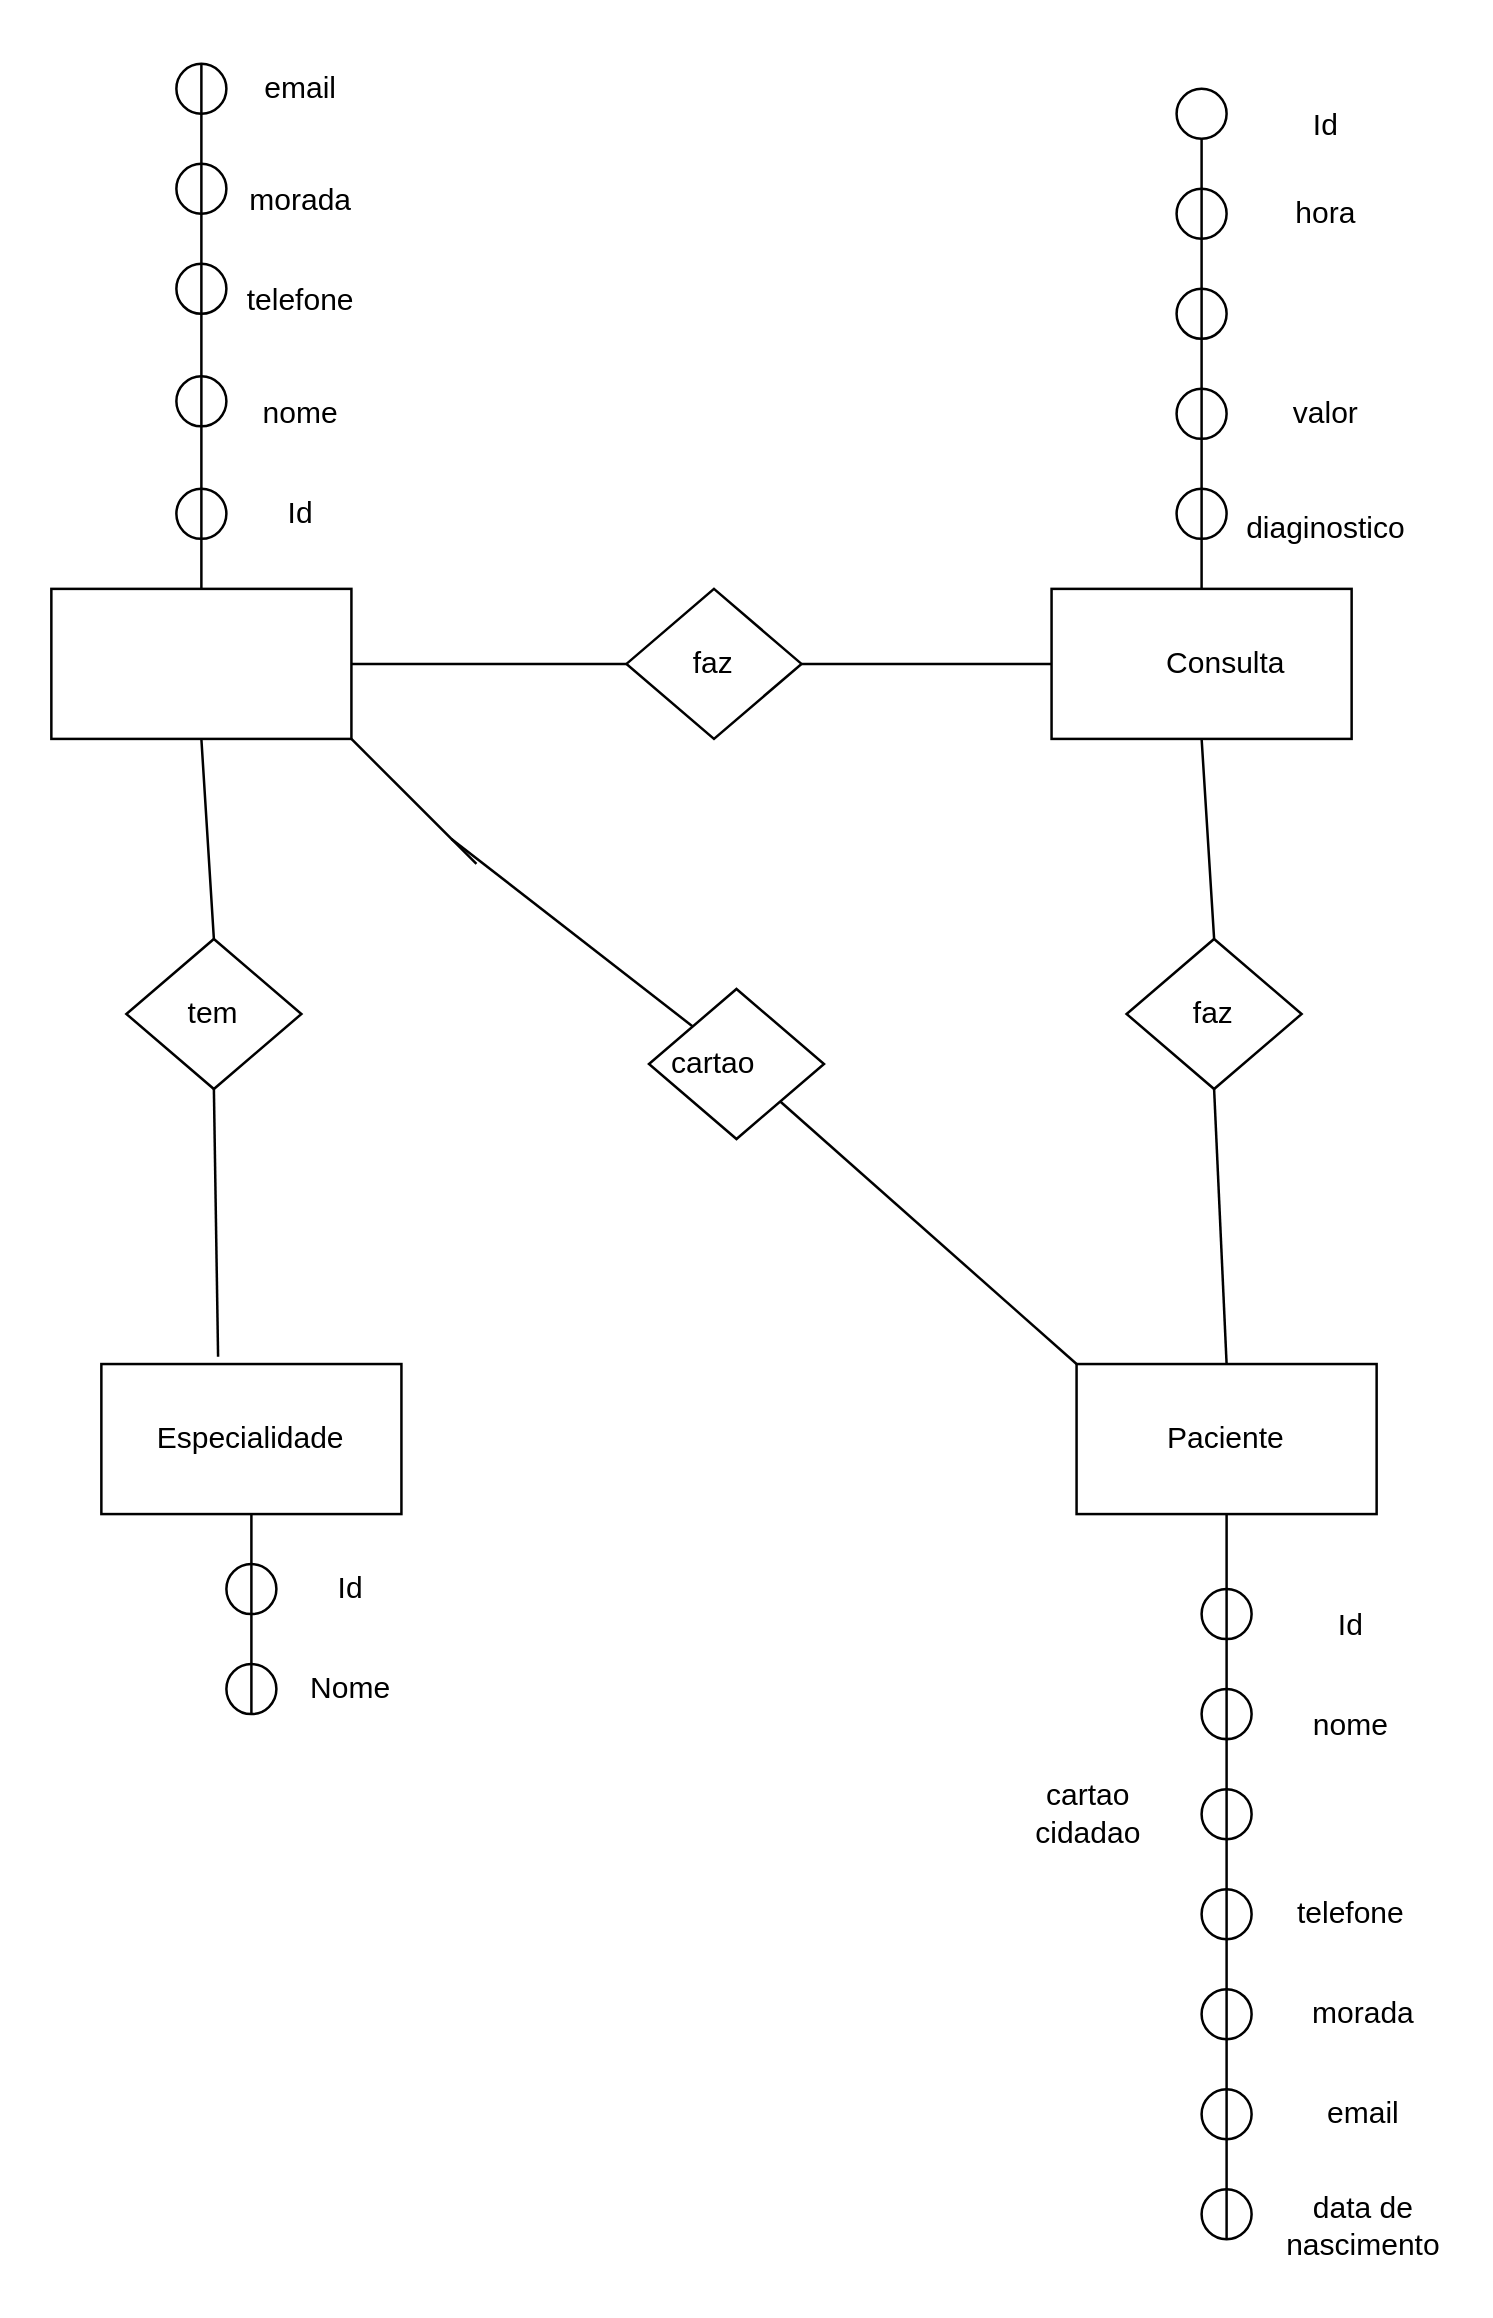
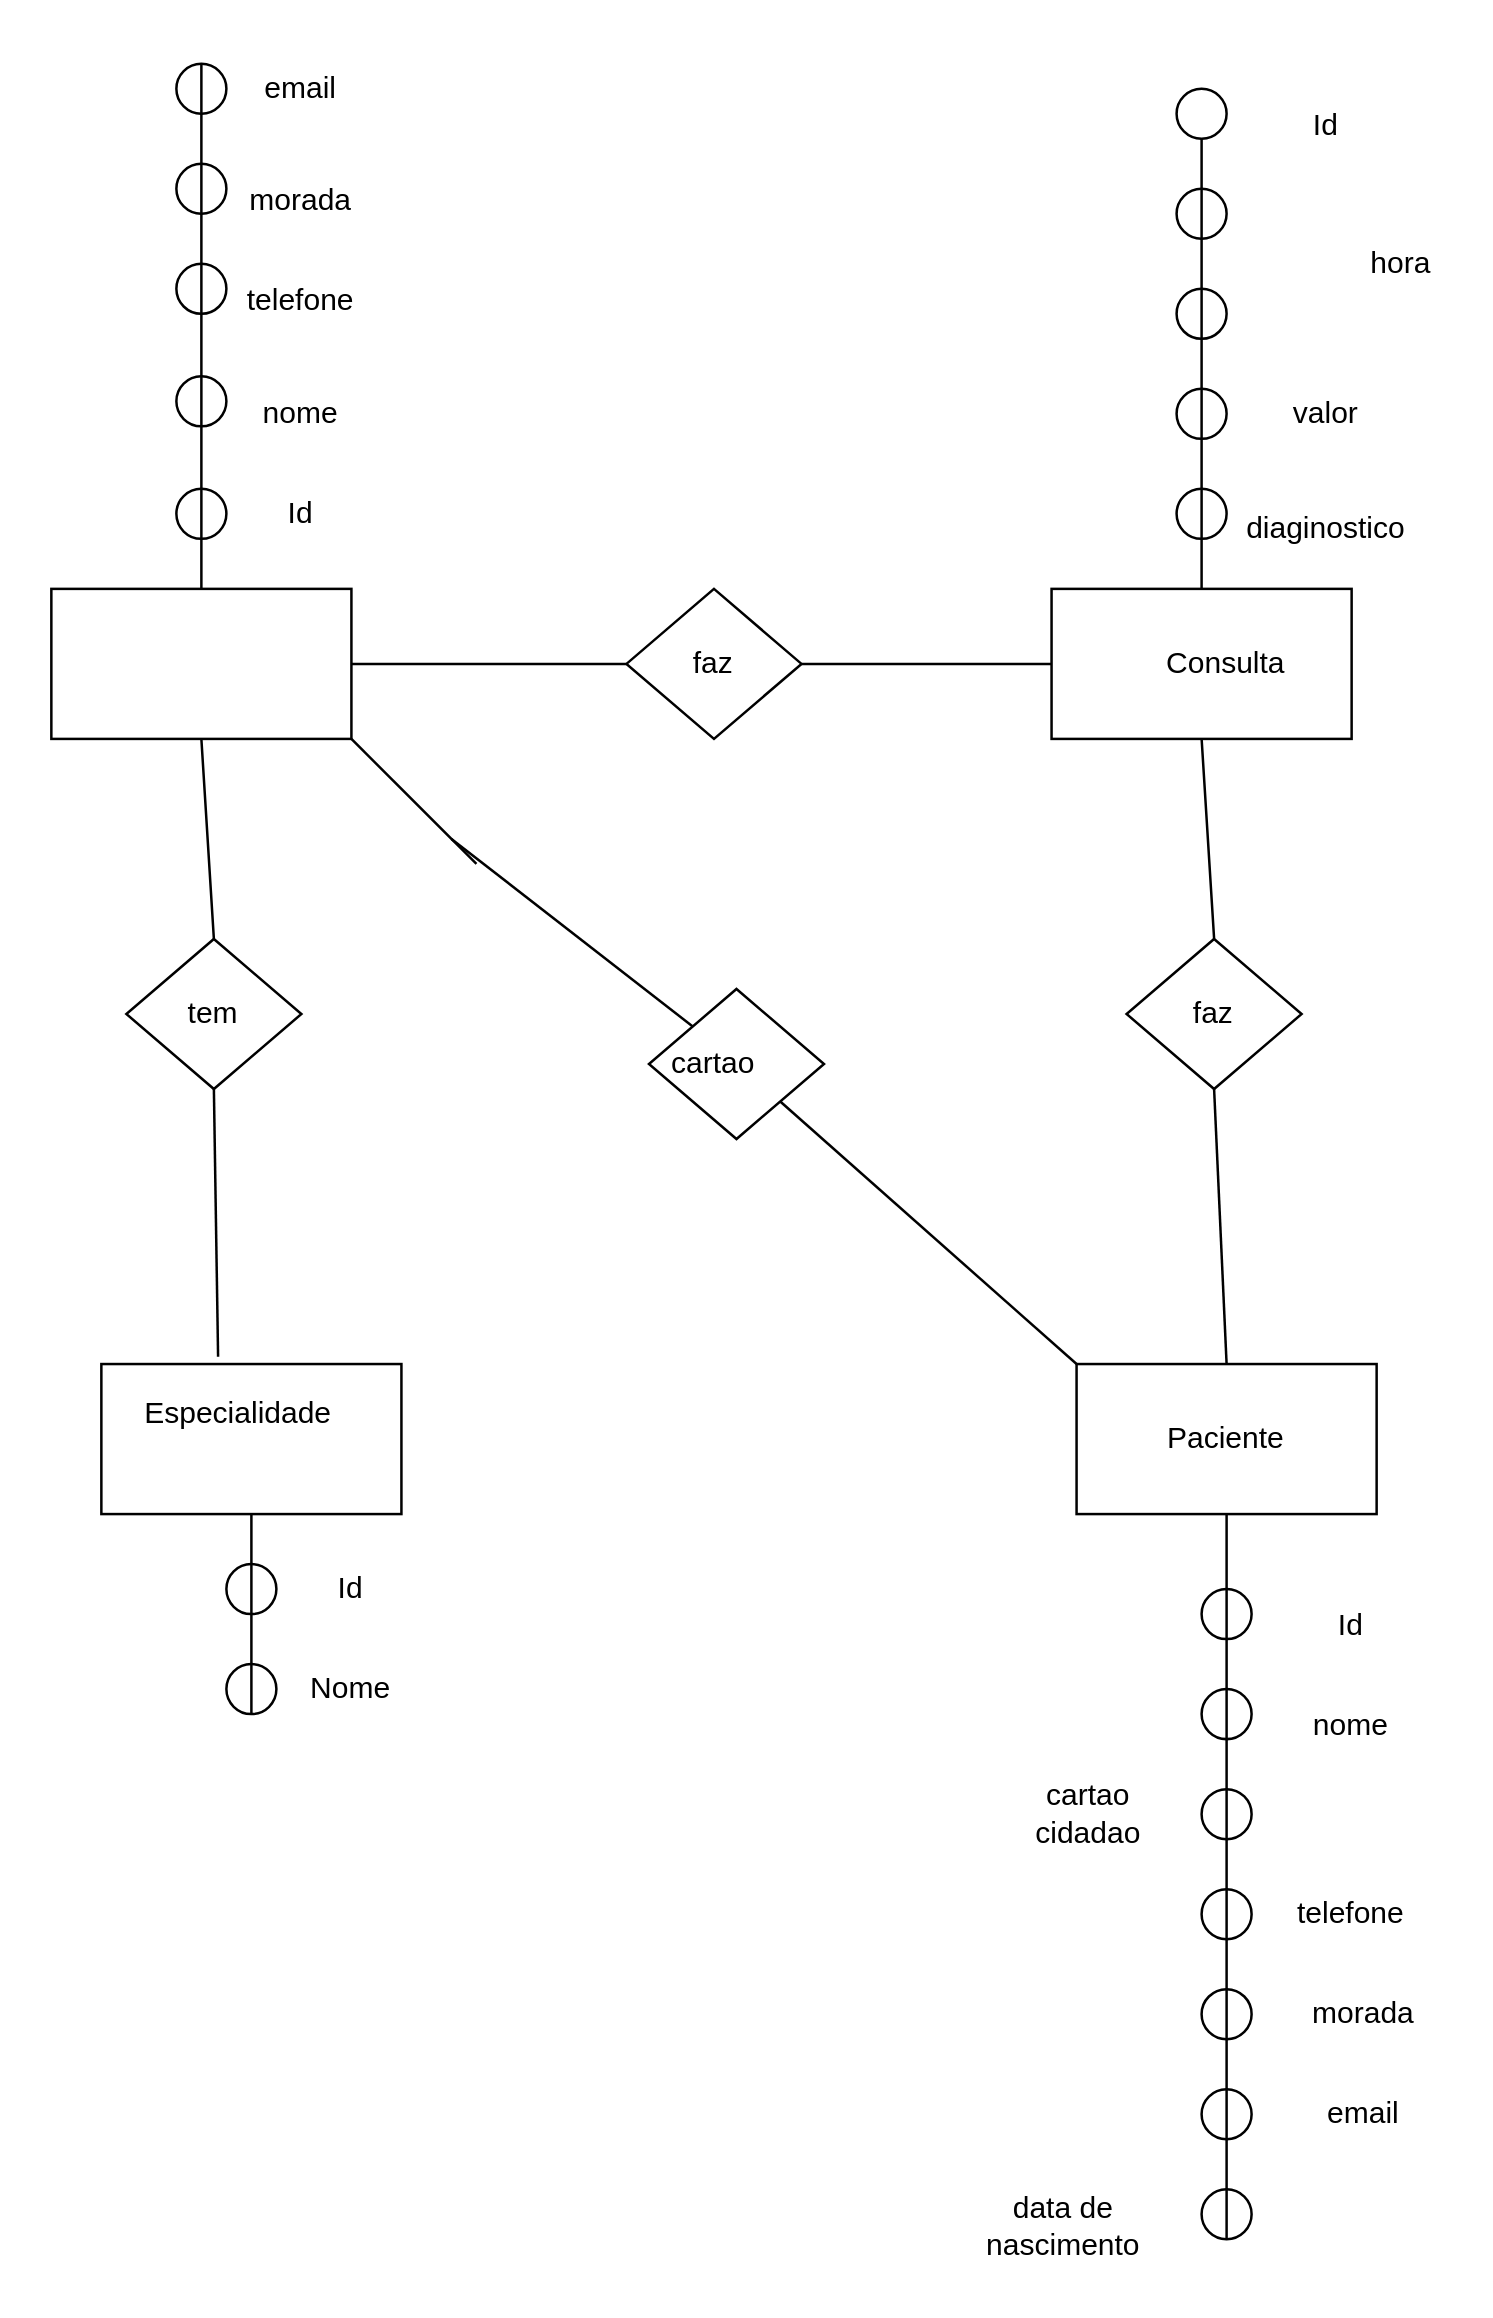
node "hora": moved (1326, 214) -> (1401, 264)
node "Especialidade": moved (251, 1439) -> (239, 1414)
node "data de nascimento": moved (1364, 2226) -> (1064, 2226)
